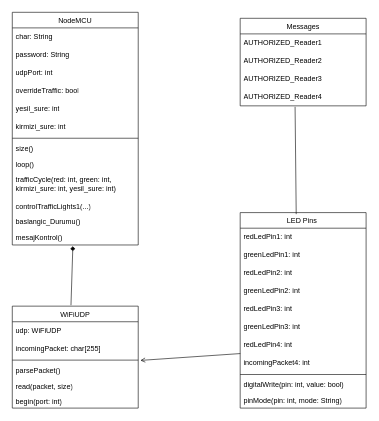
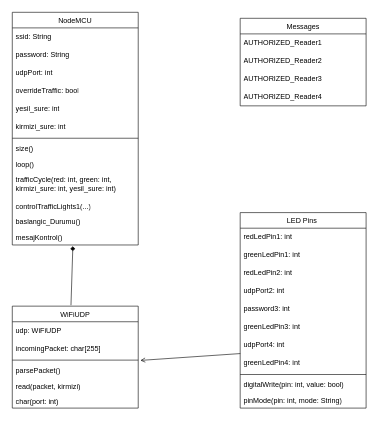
node "char: String": label "char: String" -> "ssid: String"
edge "AUTHORIZED_Reader4" -- "LED Pins": removed
node "greenLedPin2: int": label "greenLedPin2: int" -> "udpPort2: int"
node "redLedPin3: int": label "redLedPin3: int" -> "password3: int"
node "redLedPin4: int": label "redLedPin4: int" -> "udpPort4: int"
node "incomingPacket4: int": label "incomingPacket4: int" -> "greenLedPin4: int"
node "read(packet, size)": label "read(packet, size)" -> "read(packet, kirmizi)"
node "begin(port: int)": label "begin(port: int)" -> "char(port: int)"
